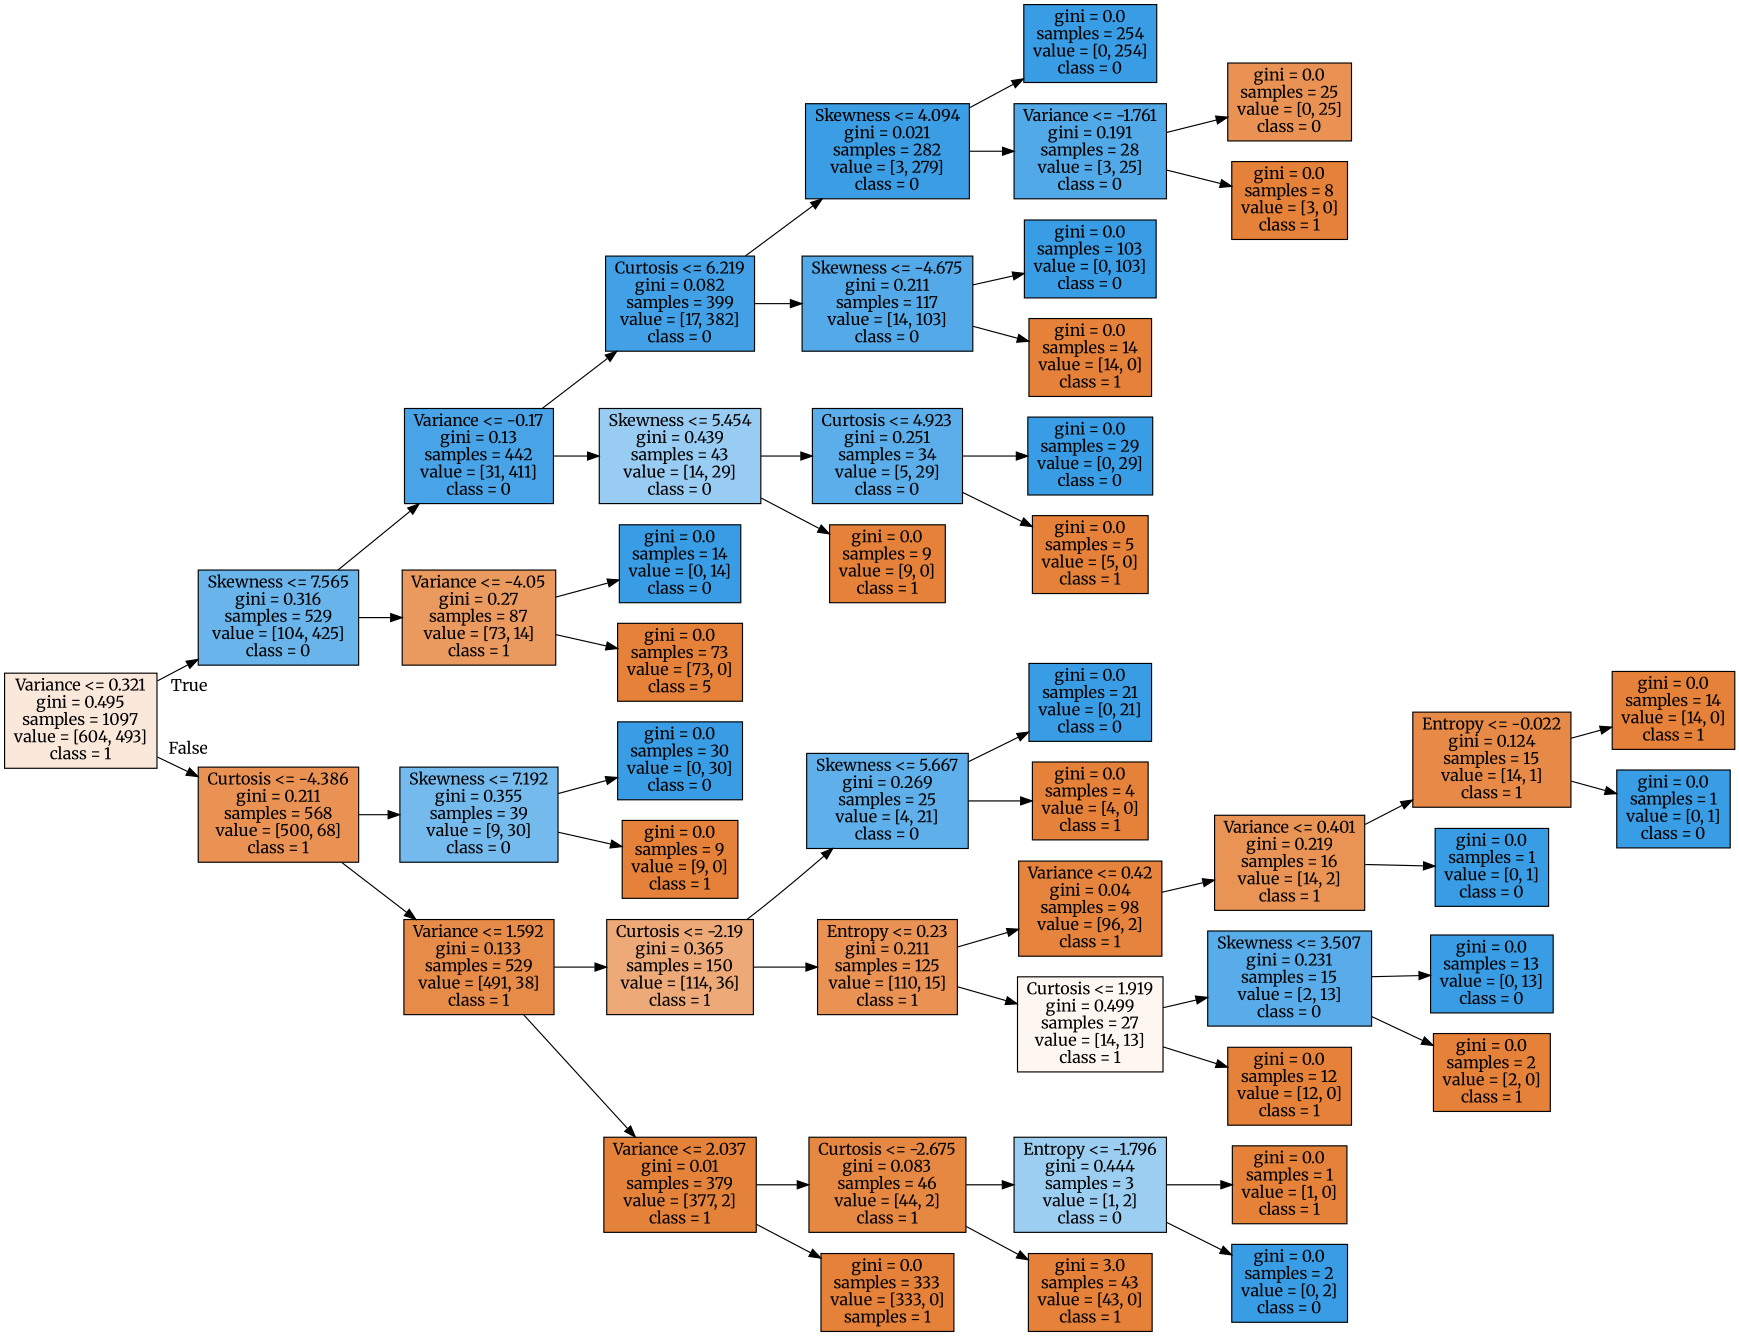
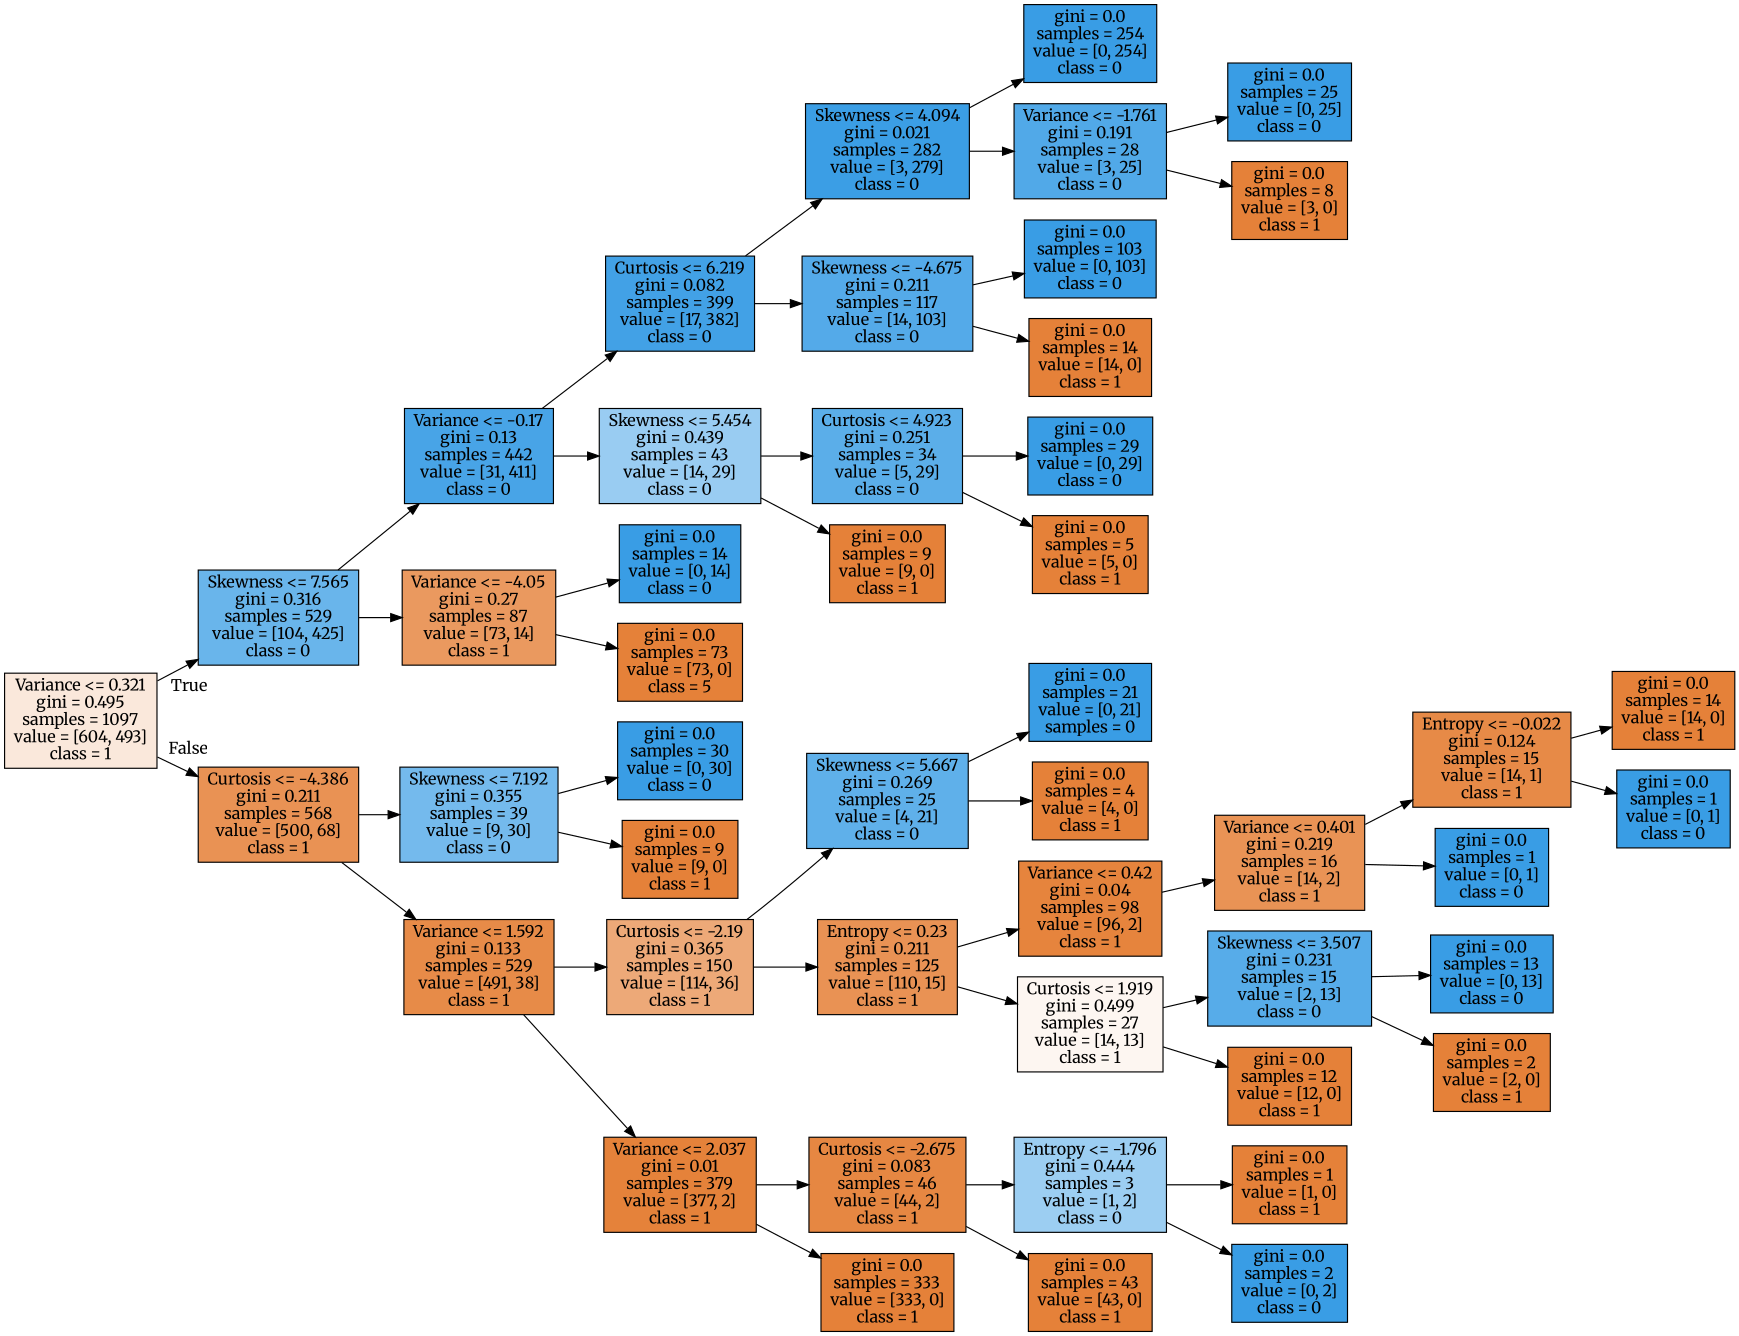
node "gini = 0.0 samples = 25 value = [0, 25] class = 0": fillcolor #e99254 -> #399de5
node "gini = 0.0 samples = 21 value = [0, 21] class = 0": label "gini = 0.0 samples = 21 value = [0, 21] class = 0" -> "gini = 0.0 samples = 21 value = [0, 21] samples = 0"
node "gini = 0.0 samples = 333 value = [333, 0] samples = 1": label "gini = 0.0 samples = 333 value = [333, 0] samples = 1" -> "gini = 0.0 samples = 333 value = [333, 0] class = 1"
node "gini = 3.0 samples = 43 value = [43, 0] class = 1": label "gini = 3.0 samples = 43 value = [43, 0] class = 1" -> "gini = 0.0 samples = 43 value = [43, 0] class = 1"
